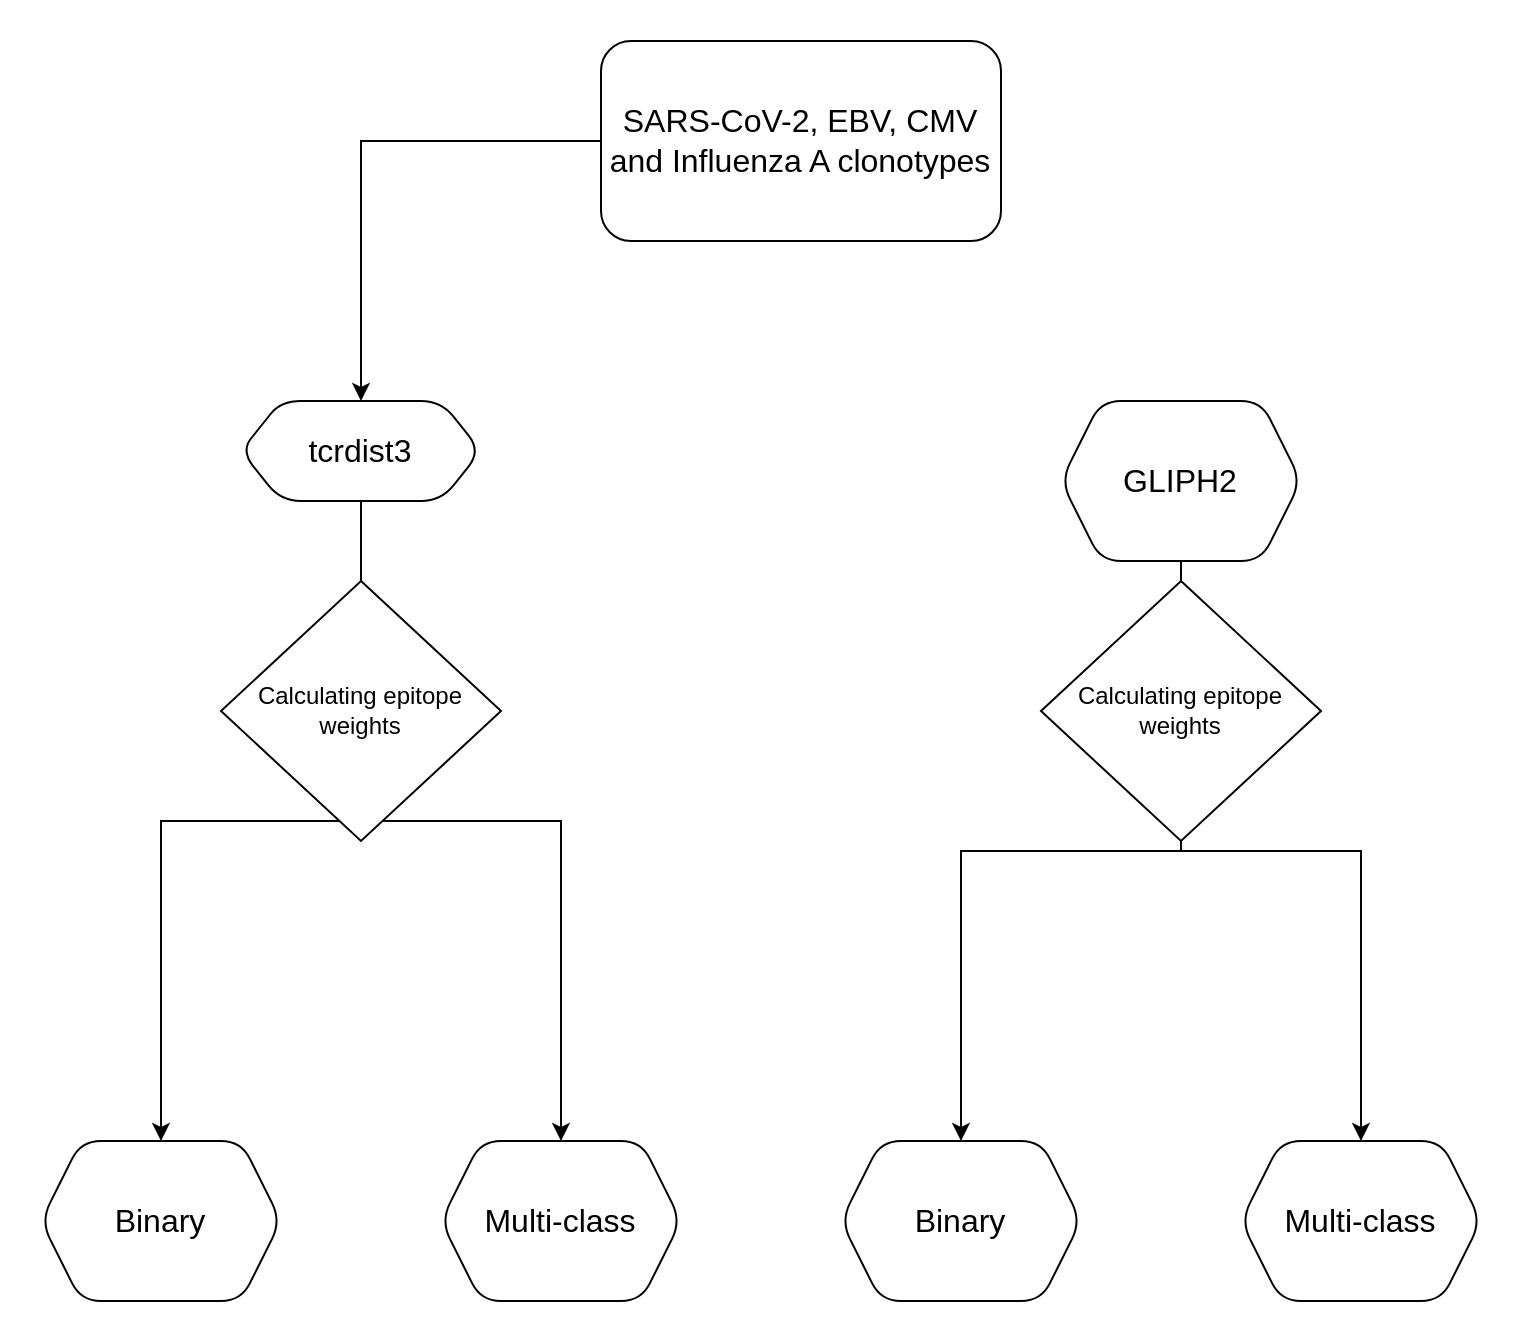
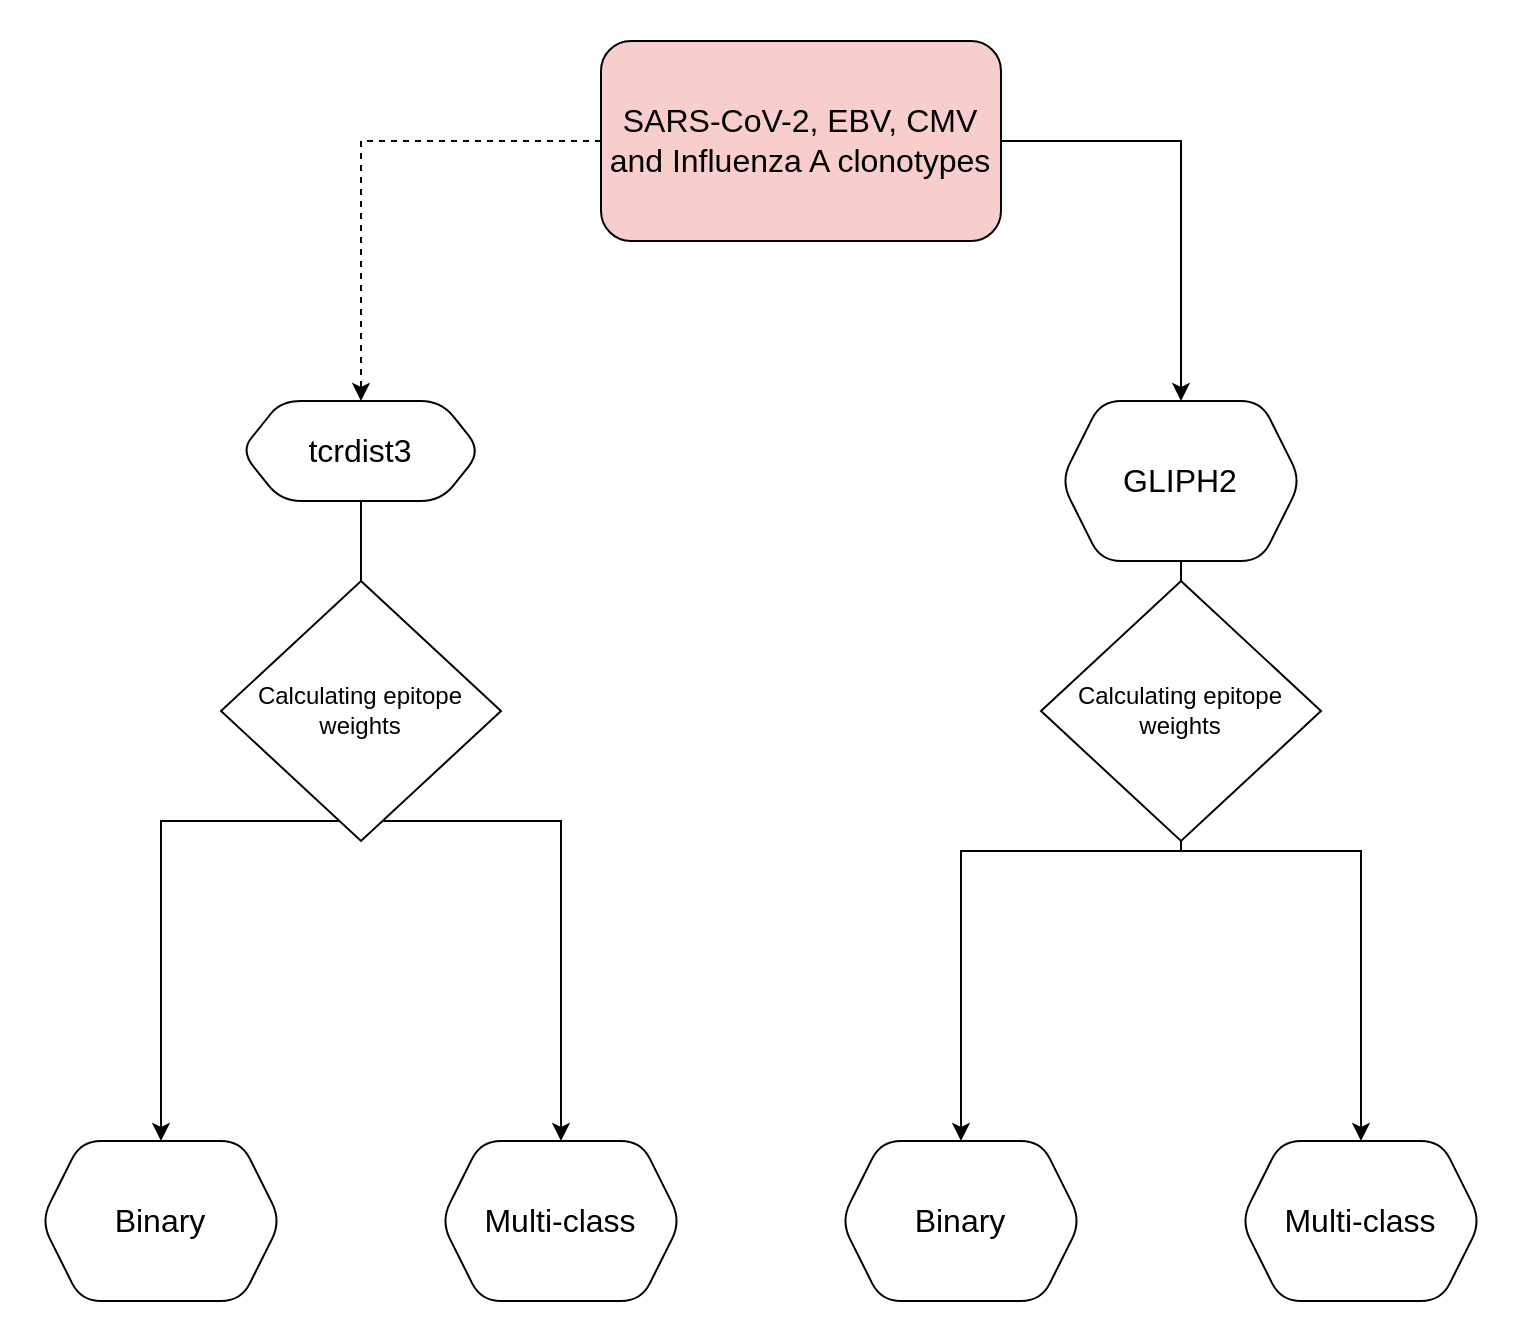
node "SARS-CoV-2, EBV, CMV and Influenza A clonotypes": fillcolor #ffffff -> #f8cecc
edge "SARS-CoV-2, EBV, CMV and Influenza A clonotypes" -> "tcrdist3": style solid -> dashed
edge "SARS-CoV-2, EBV, CMV and Influenza A clonotypes" -> "GLIPH2": added
